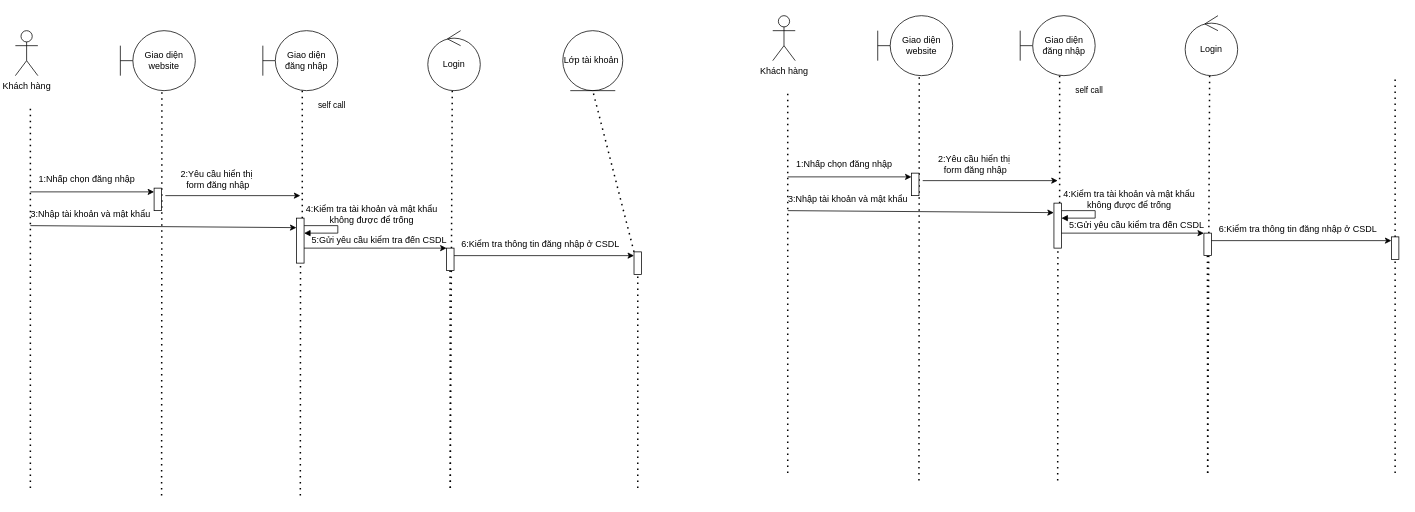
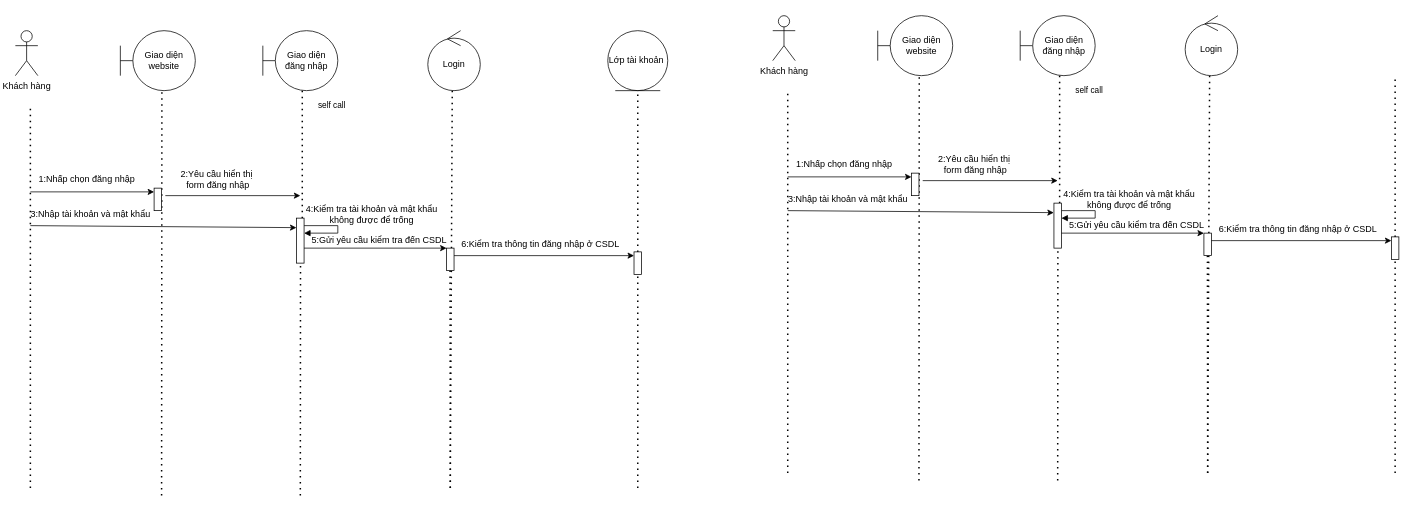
node "Lớp tài khoản": moved (593, 60) -> (638, 60)
